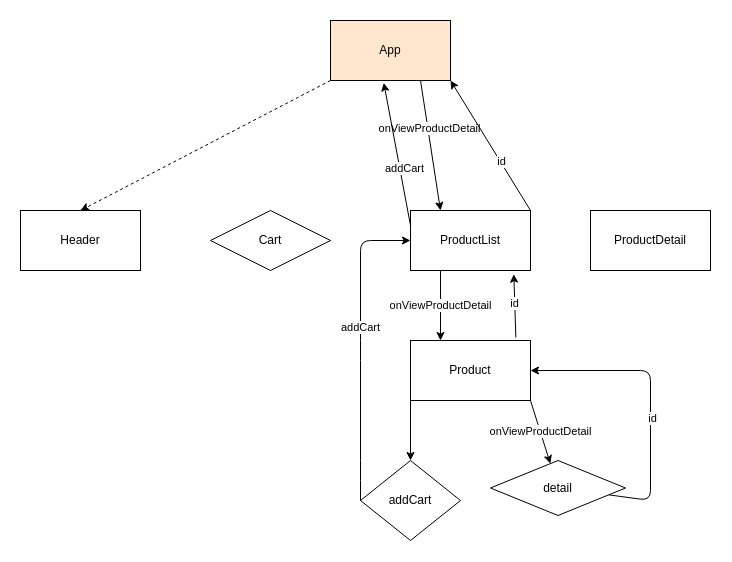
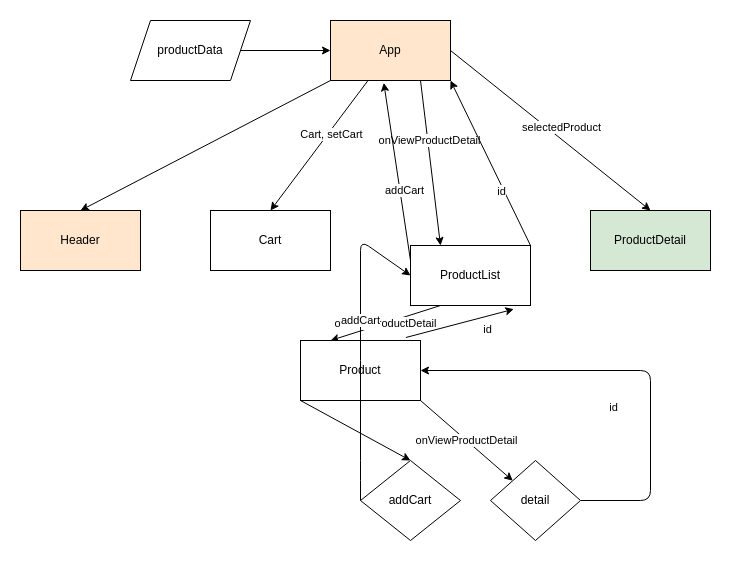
node "productData": added
edge "productData" -> "App": added
edge "App" -> "ProductDetail": added, label "selectedProduct"
edge "App" -> "Cart": added, label "Cart, setCart"
edge "App" -> "Header": style dashed -> solid
node "Header": fillcolor #ffffff -> #ffe6cc
node "Cart": shape diamond -> rectangle
node "ProductList": moved (471, 241) -> (471, 276)
node "ProductDetail": fillcolor #ffffff -> #d5e8d4
node "Product": moved (471, 371) -> (361, 371)
node "detail": size 135x55 -> 90x80
